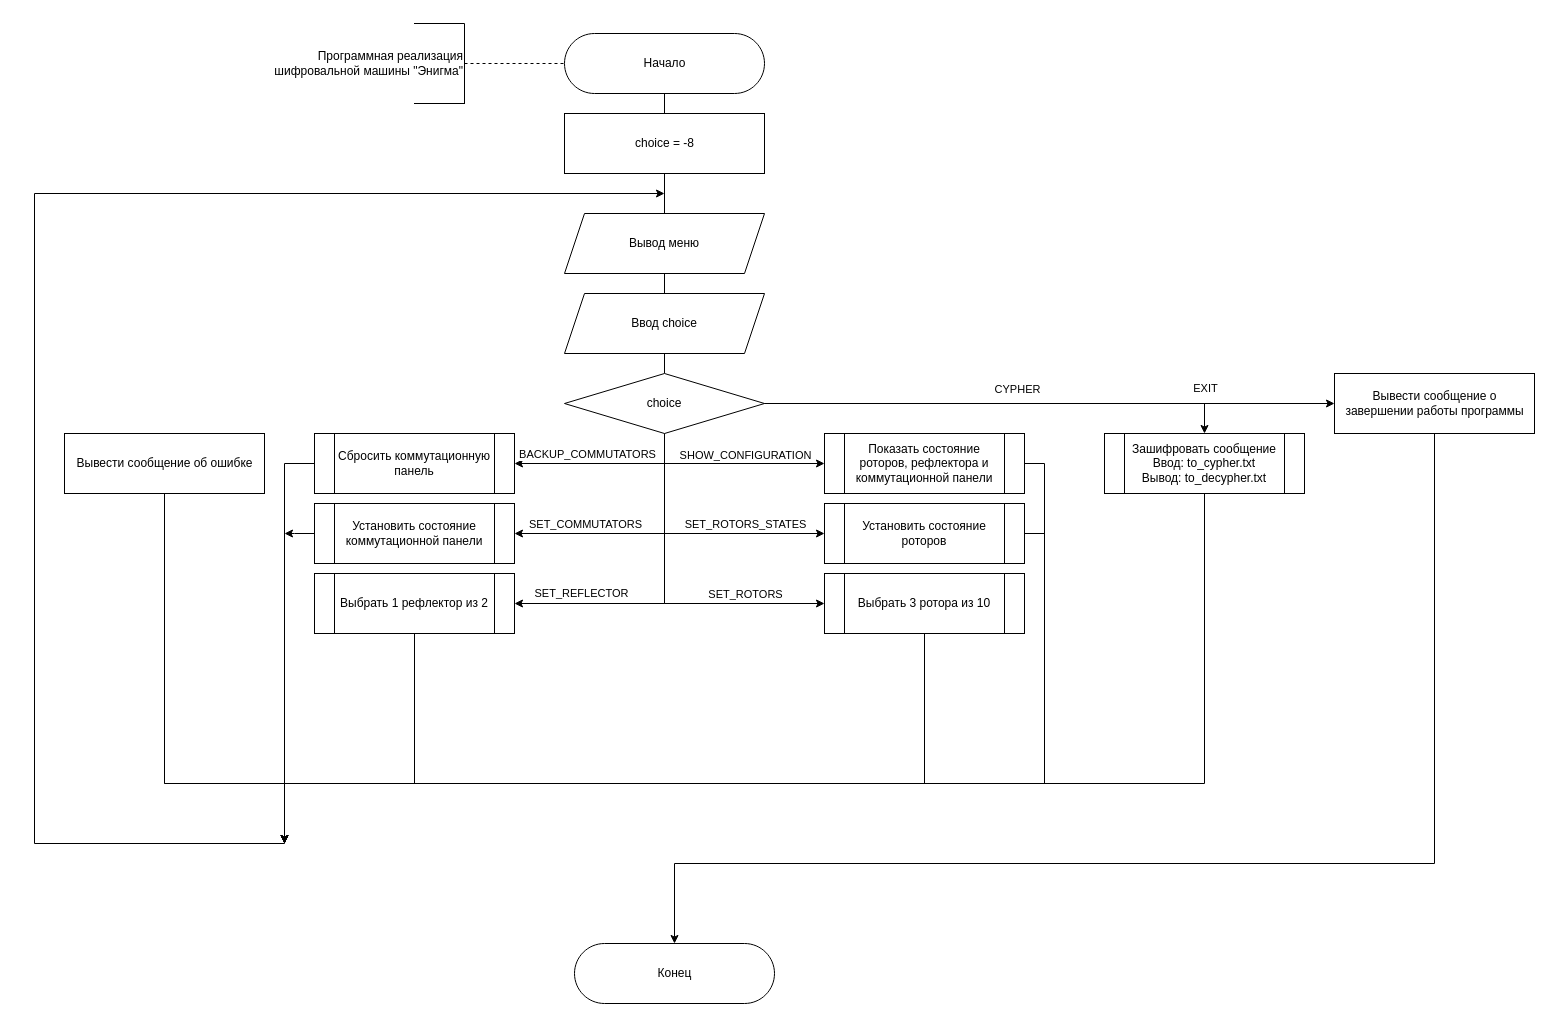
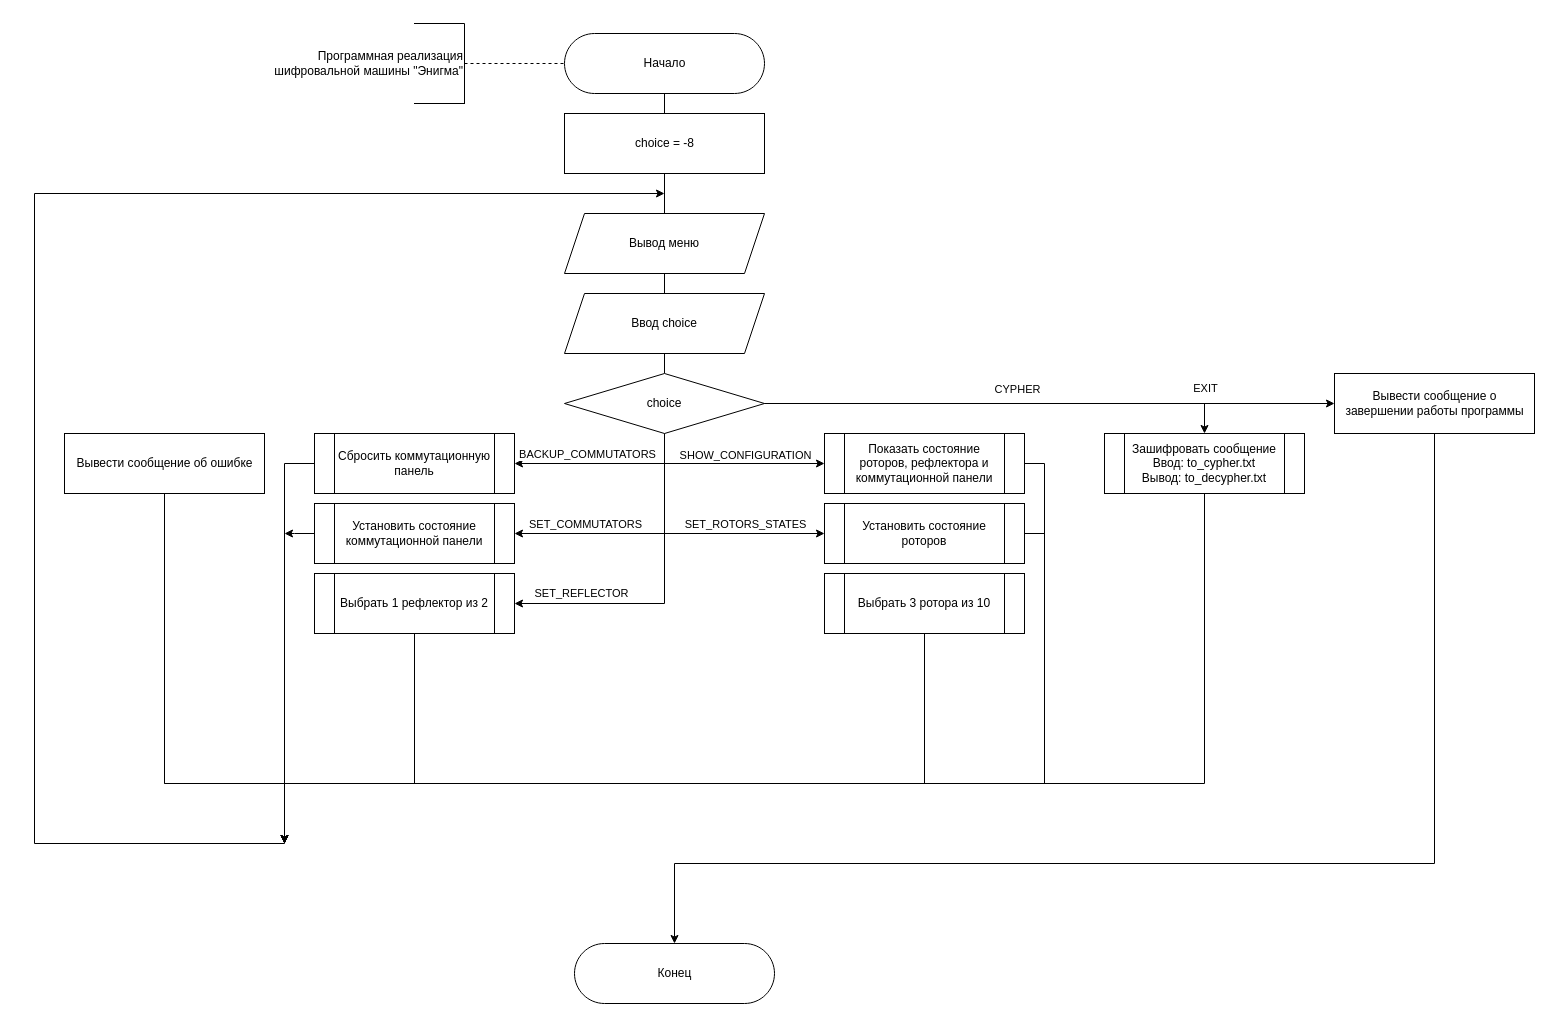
edge "choice" -> "Выбрать 3 ротора из 10": removed, label "SET_ROTORS"
